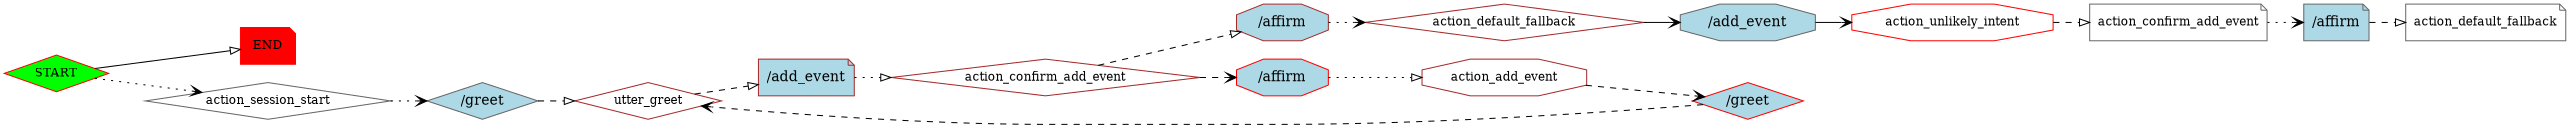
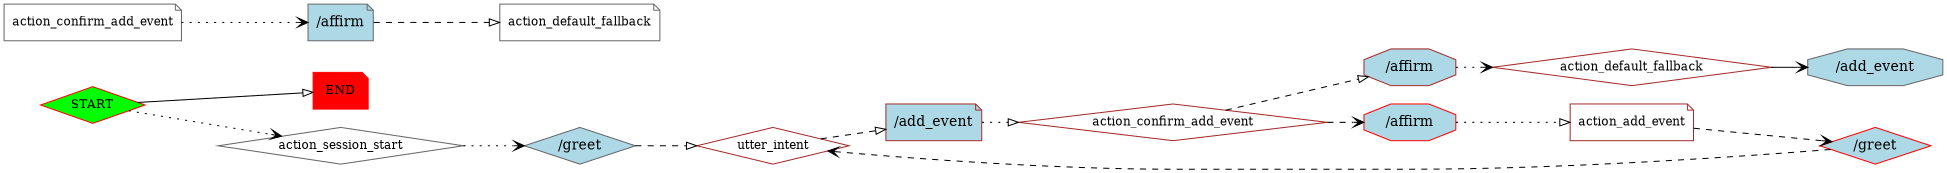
node "action_unlikely_intent": removed
node "action_add_event": shape octagon -> note
node "utter_greet": label "utter_greet" -> "utter_intent"
